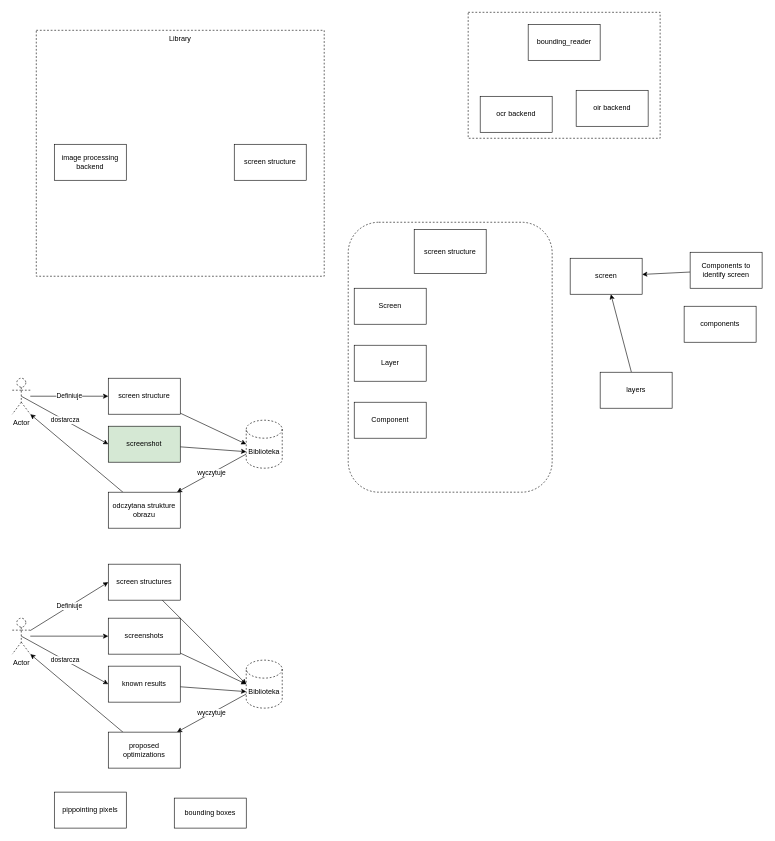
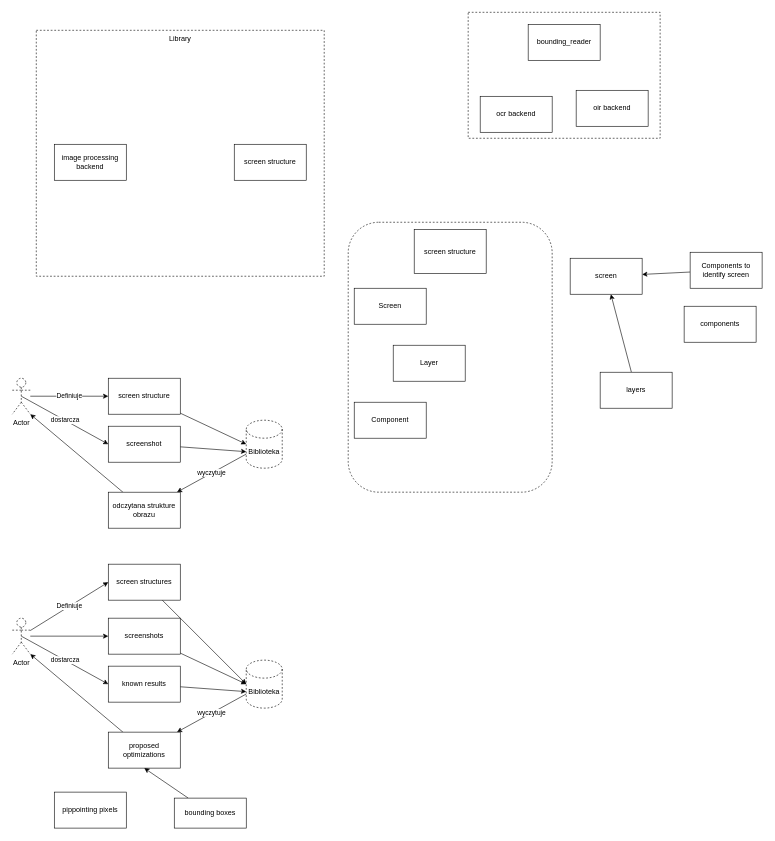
node "Layer": moved (390, 363) -> (429, 363)
node "screenshot": fillcolor #d5e8d4 -> #ffffff
edge "bounding boxes" -> "proposed optimizations": added
